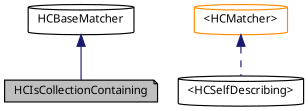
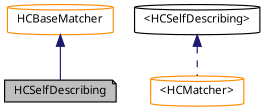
node "HCBaseMatcher": color black -> darkorange
edge "<HCSelfDescribing>" -> "<HCMatcher>": reversed
node "HCIsCollectionContaining": label "HCIsCollectionContaining" -> "HCSelfDescribing"
